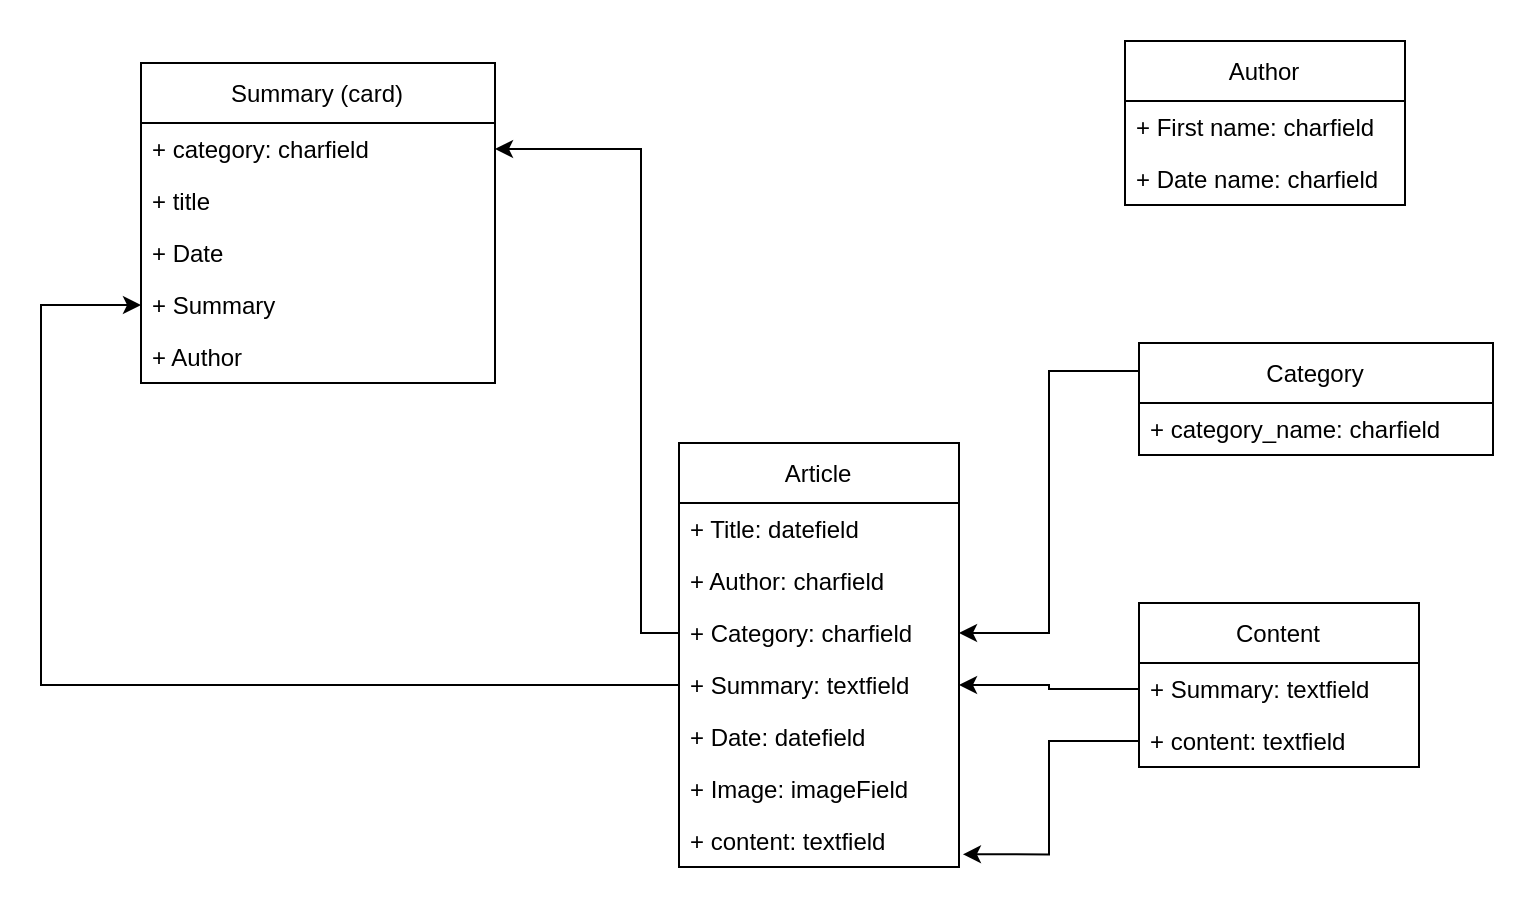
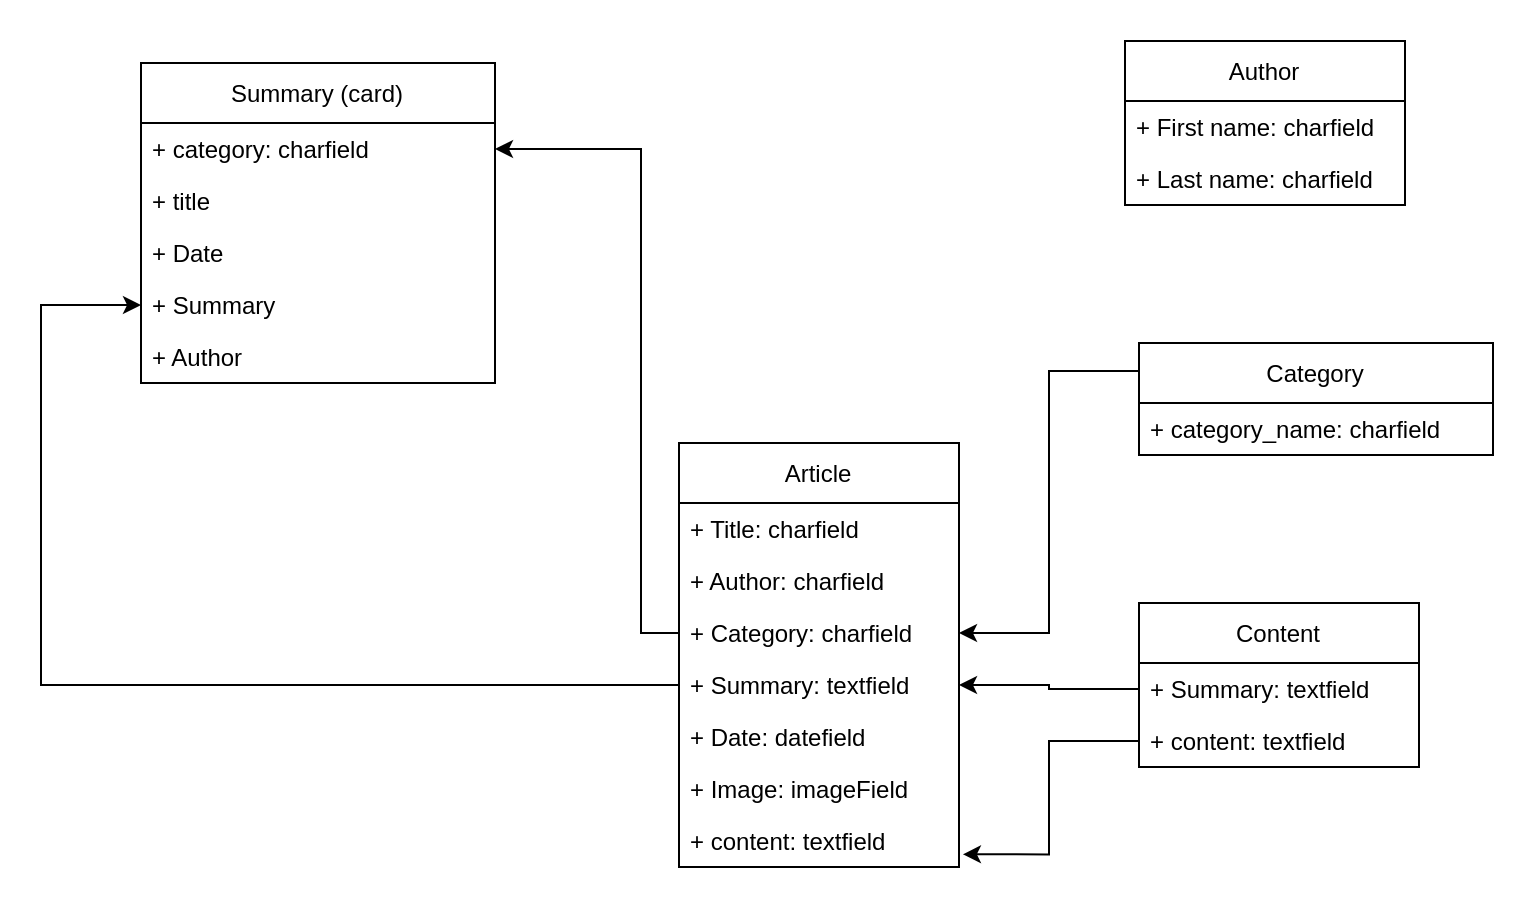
node "+ Date name: charfield": label "+ Date name: charfield" -> "+ Last name: charfield"
node "+ Title: datefield": label "+ Title: datefield" -> "+ Title: charfield"
